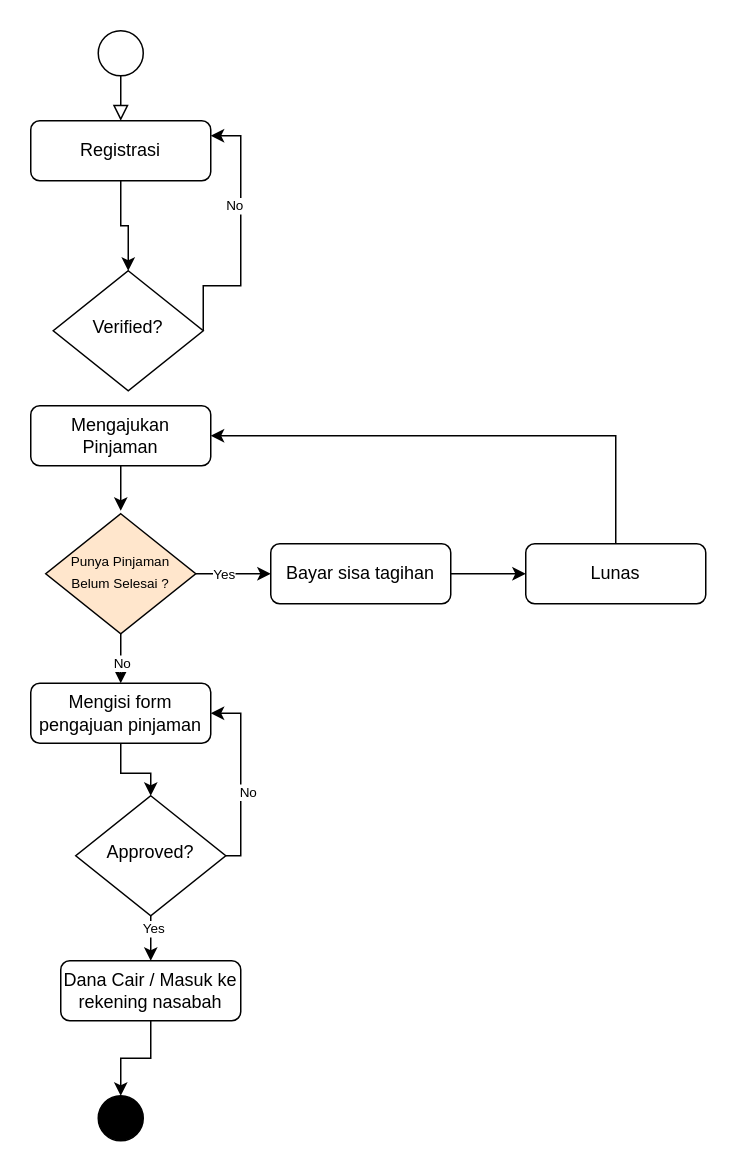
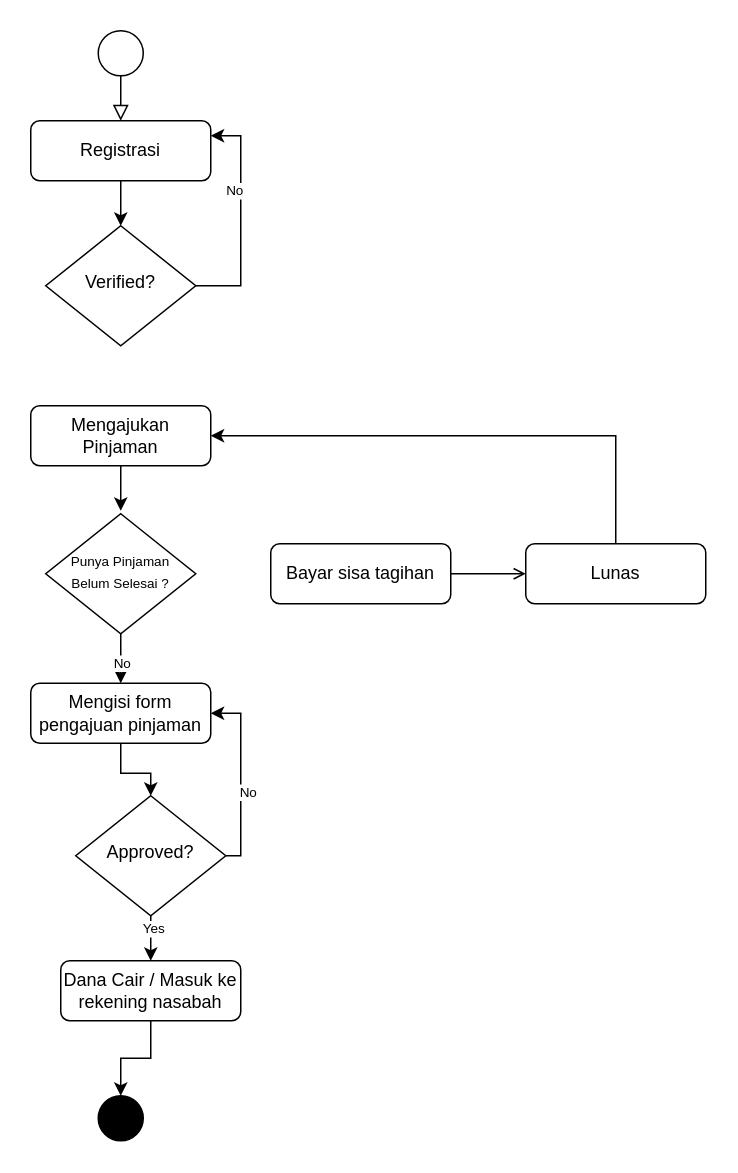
node "Verified?": moved (128, 331) -> (121, 286)
node "Punya Pinjaman Belum Selesai ?": fillcolor #ffe6cc -> #ffffff
edge "Punya Pinjaman Belum Selesai ?" -> "Bayar sisa tagihan": removed, label "Yes"
edge "Bayar sisa tagihan" -> "Lunas": arrowhead classic -> open
